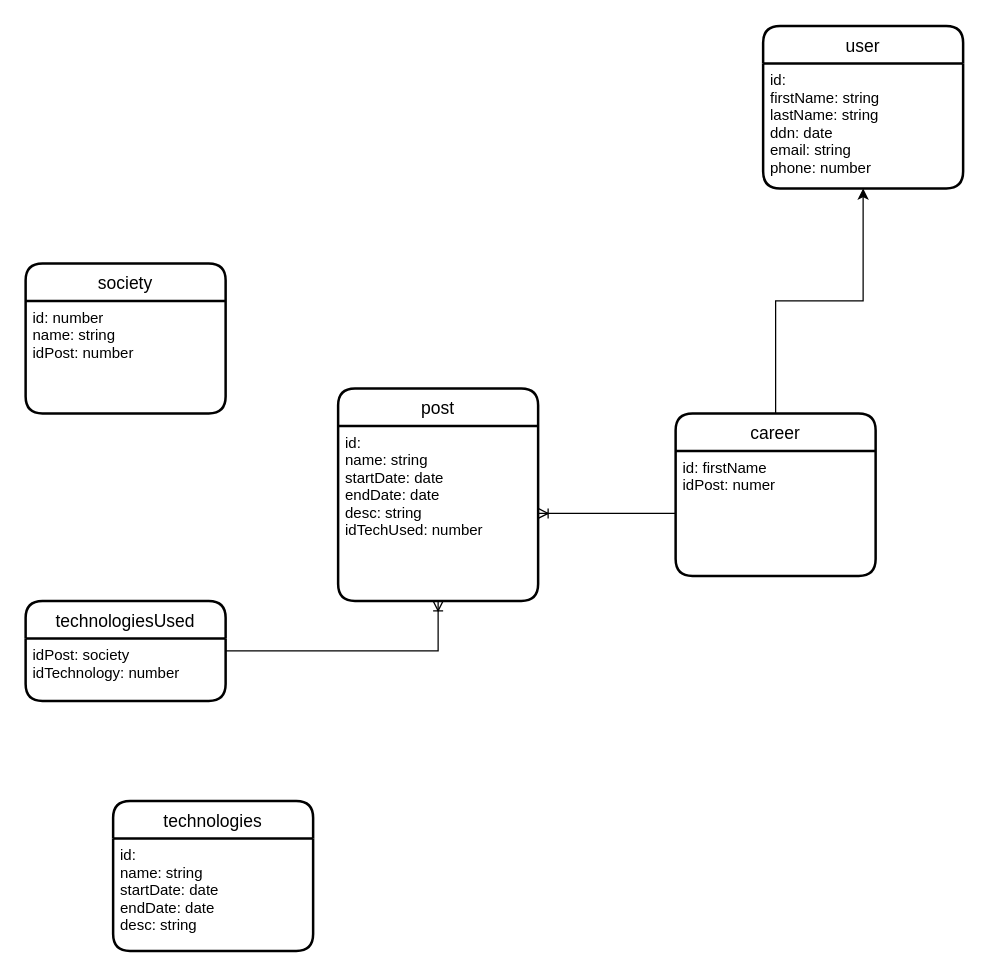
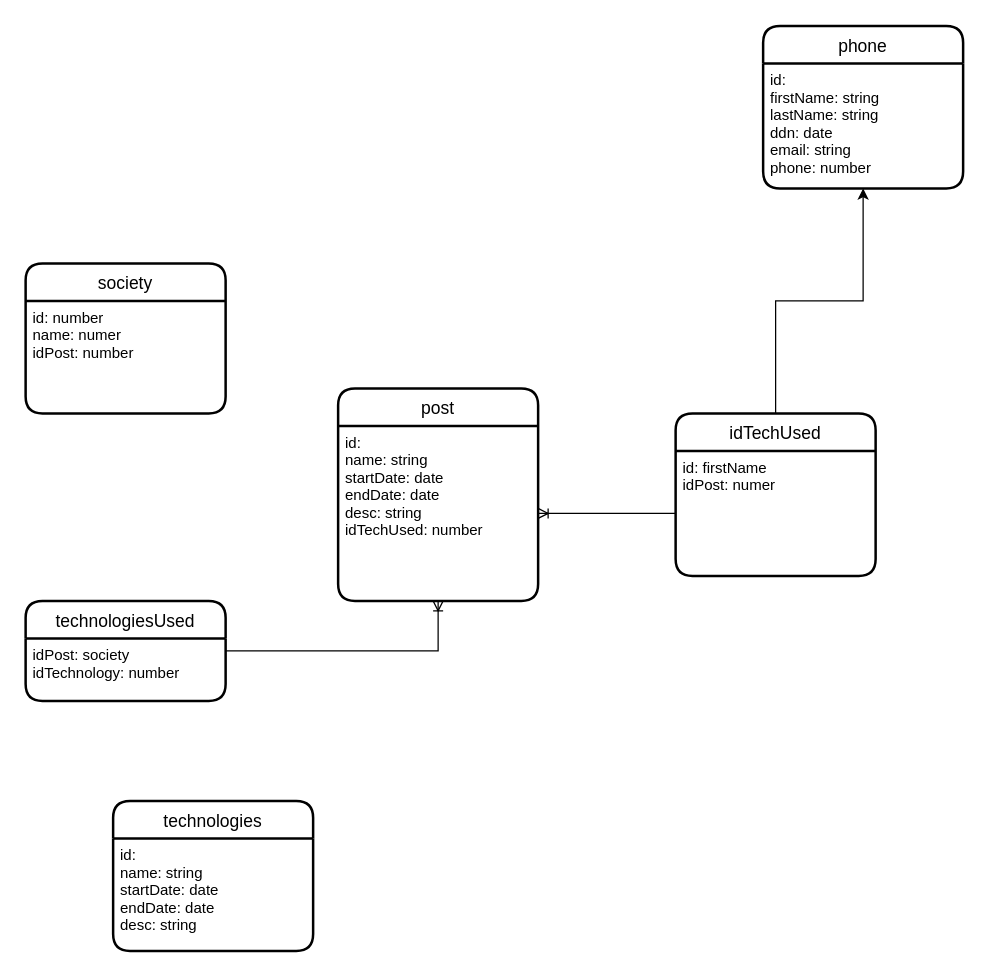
node "user": label "user" -> "phone"
node "id: number name: string idPost: number": label "id: number name: string idPost: number" -> "id: number name: numer idPost: number"
node "career": label "career" -> "idTechUsed"
